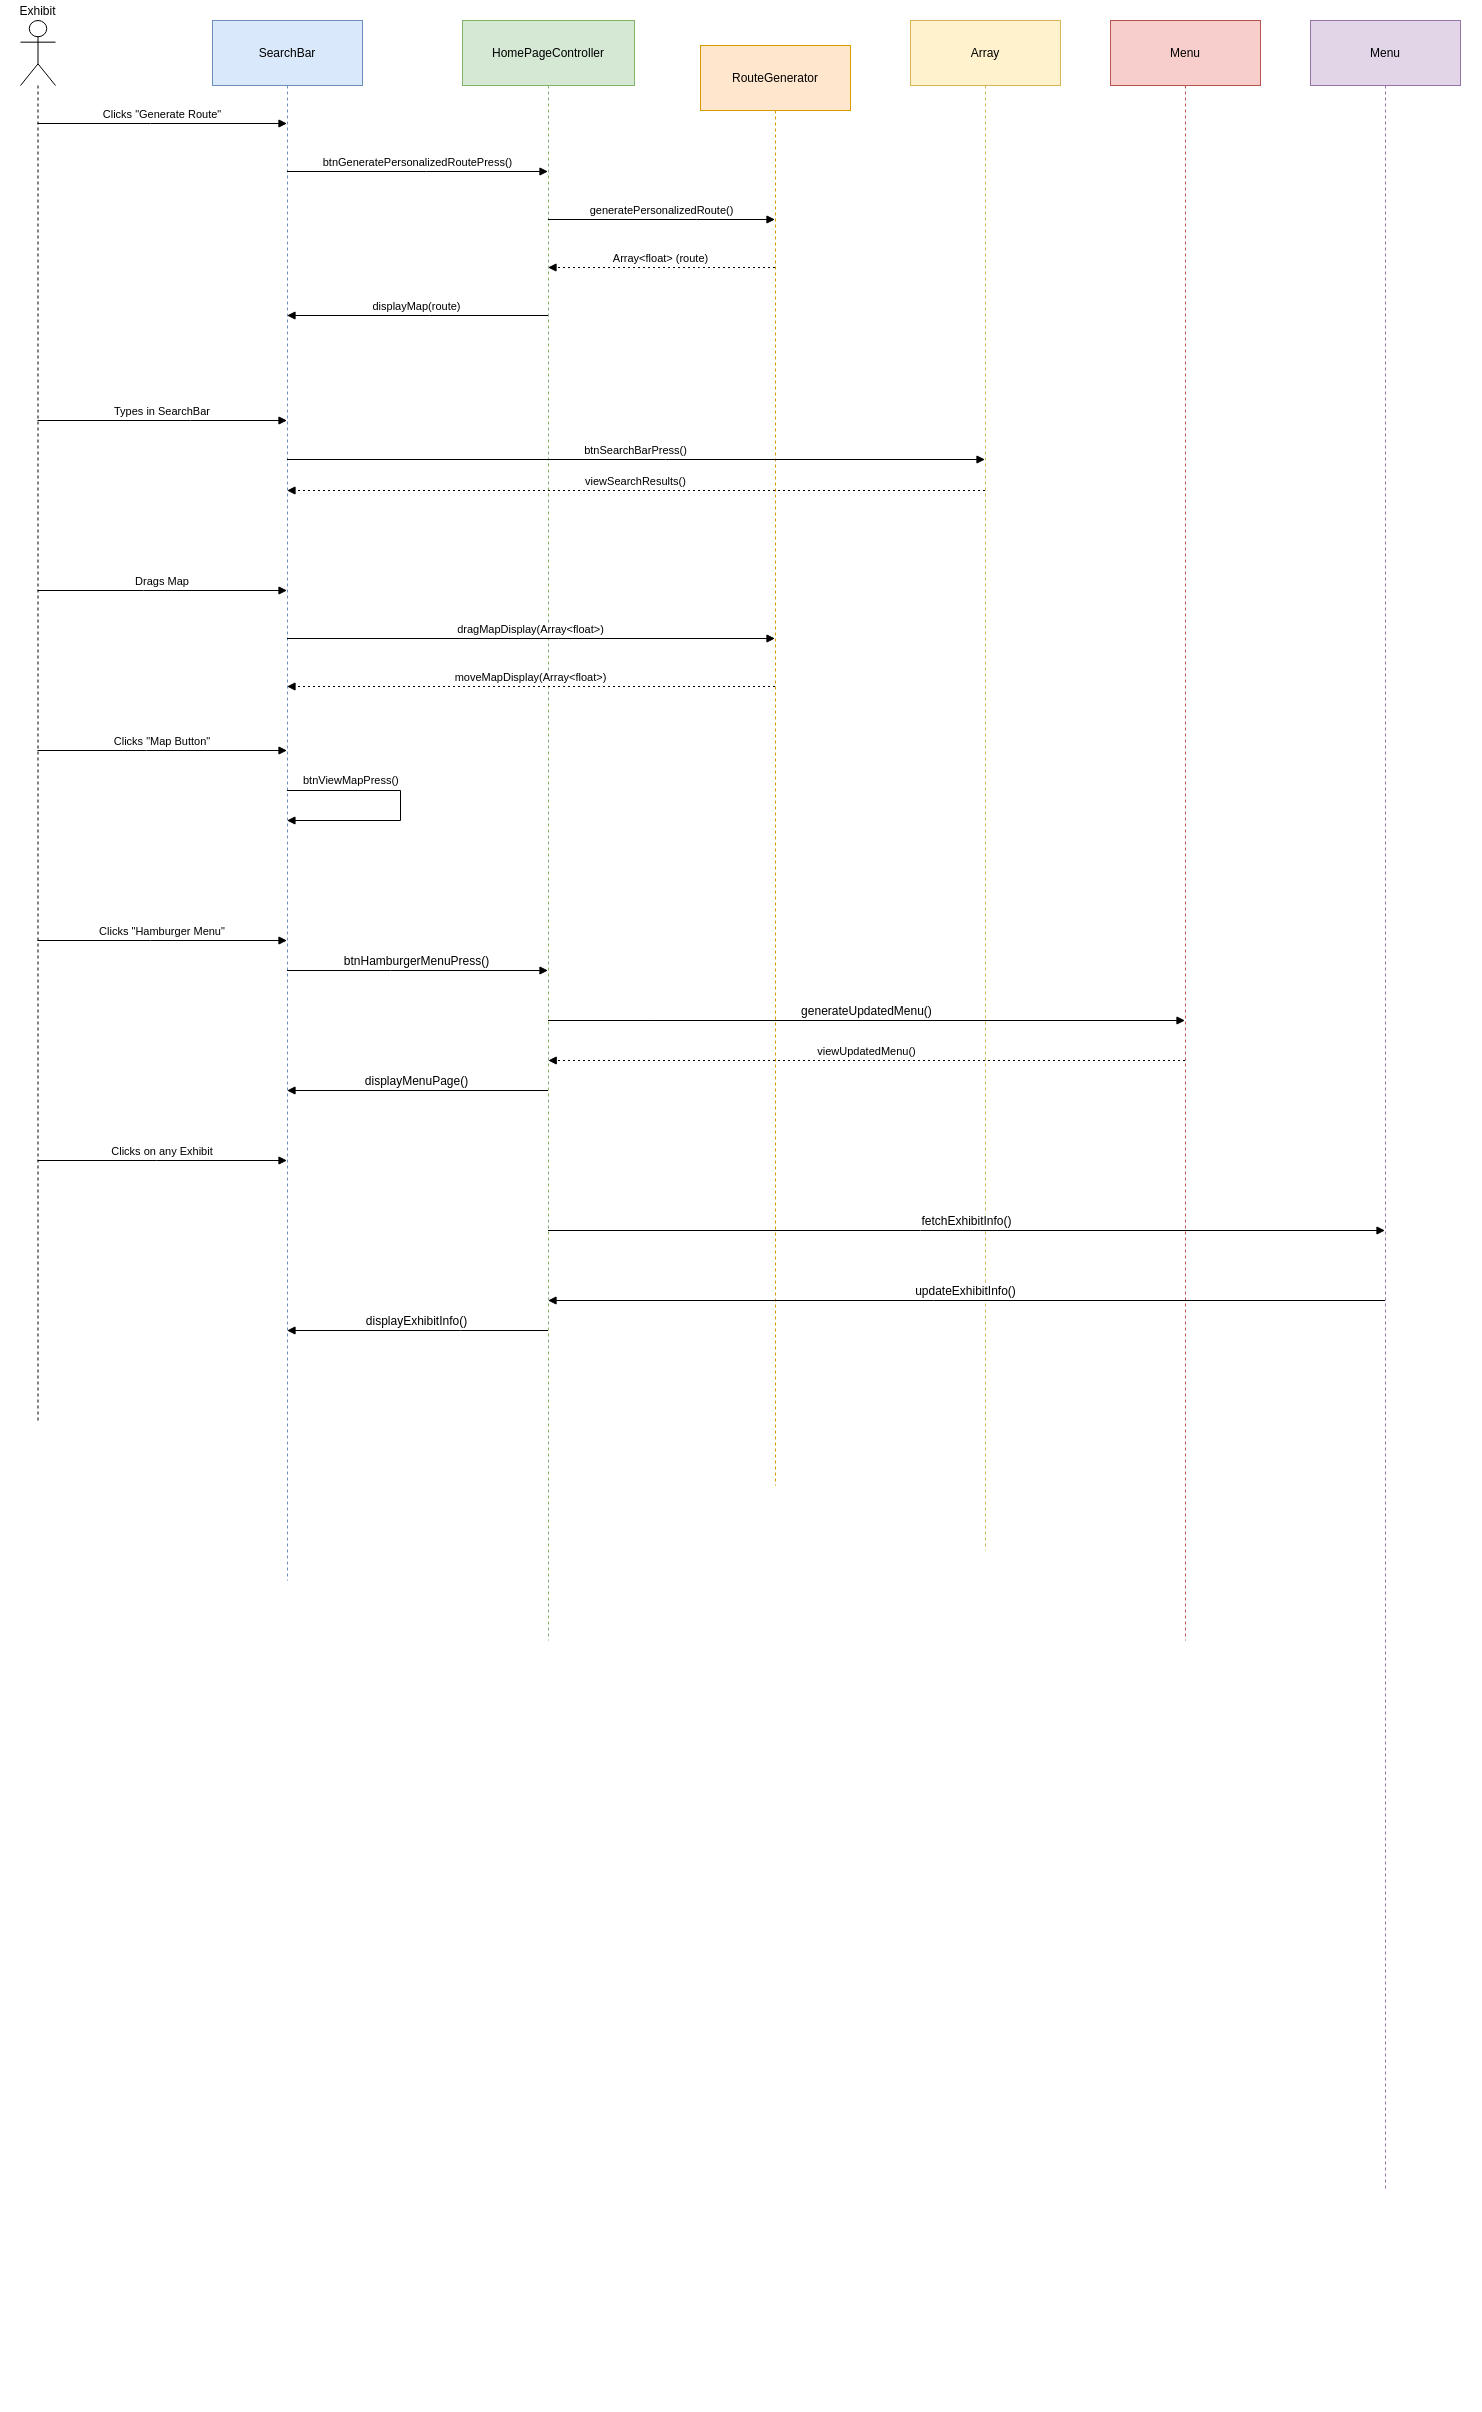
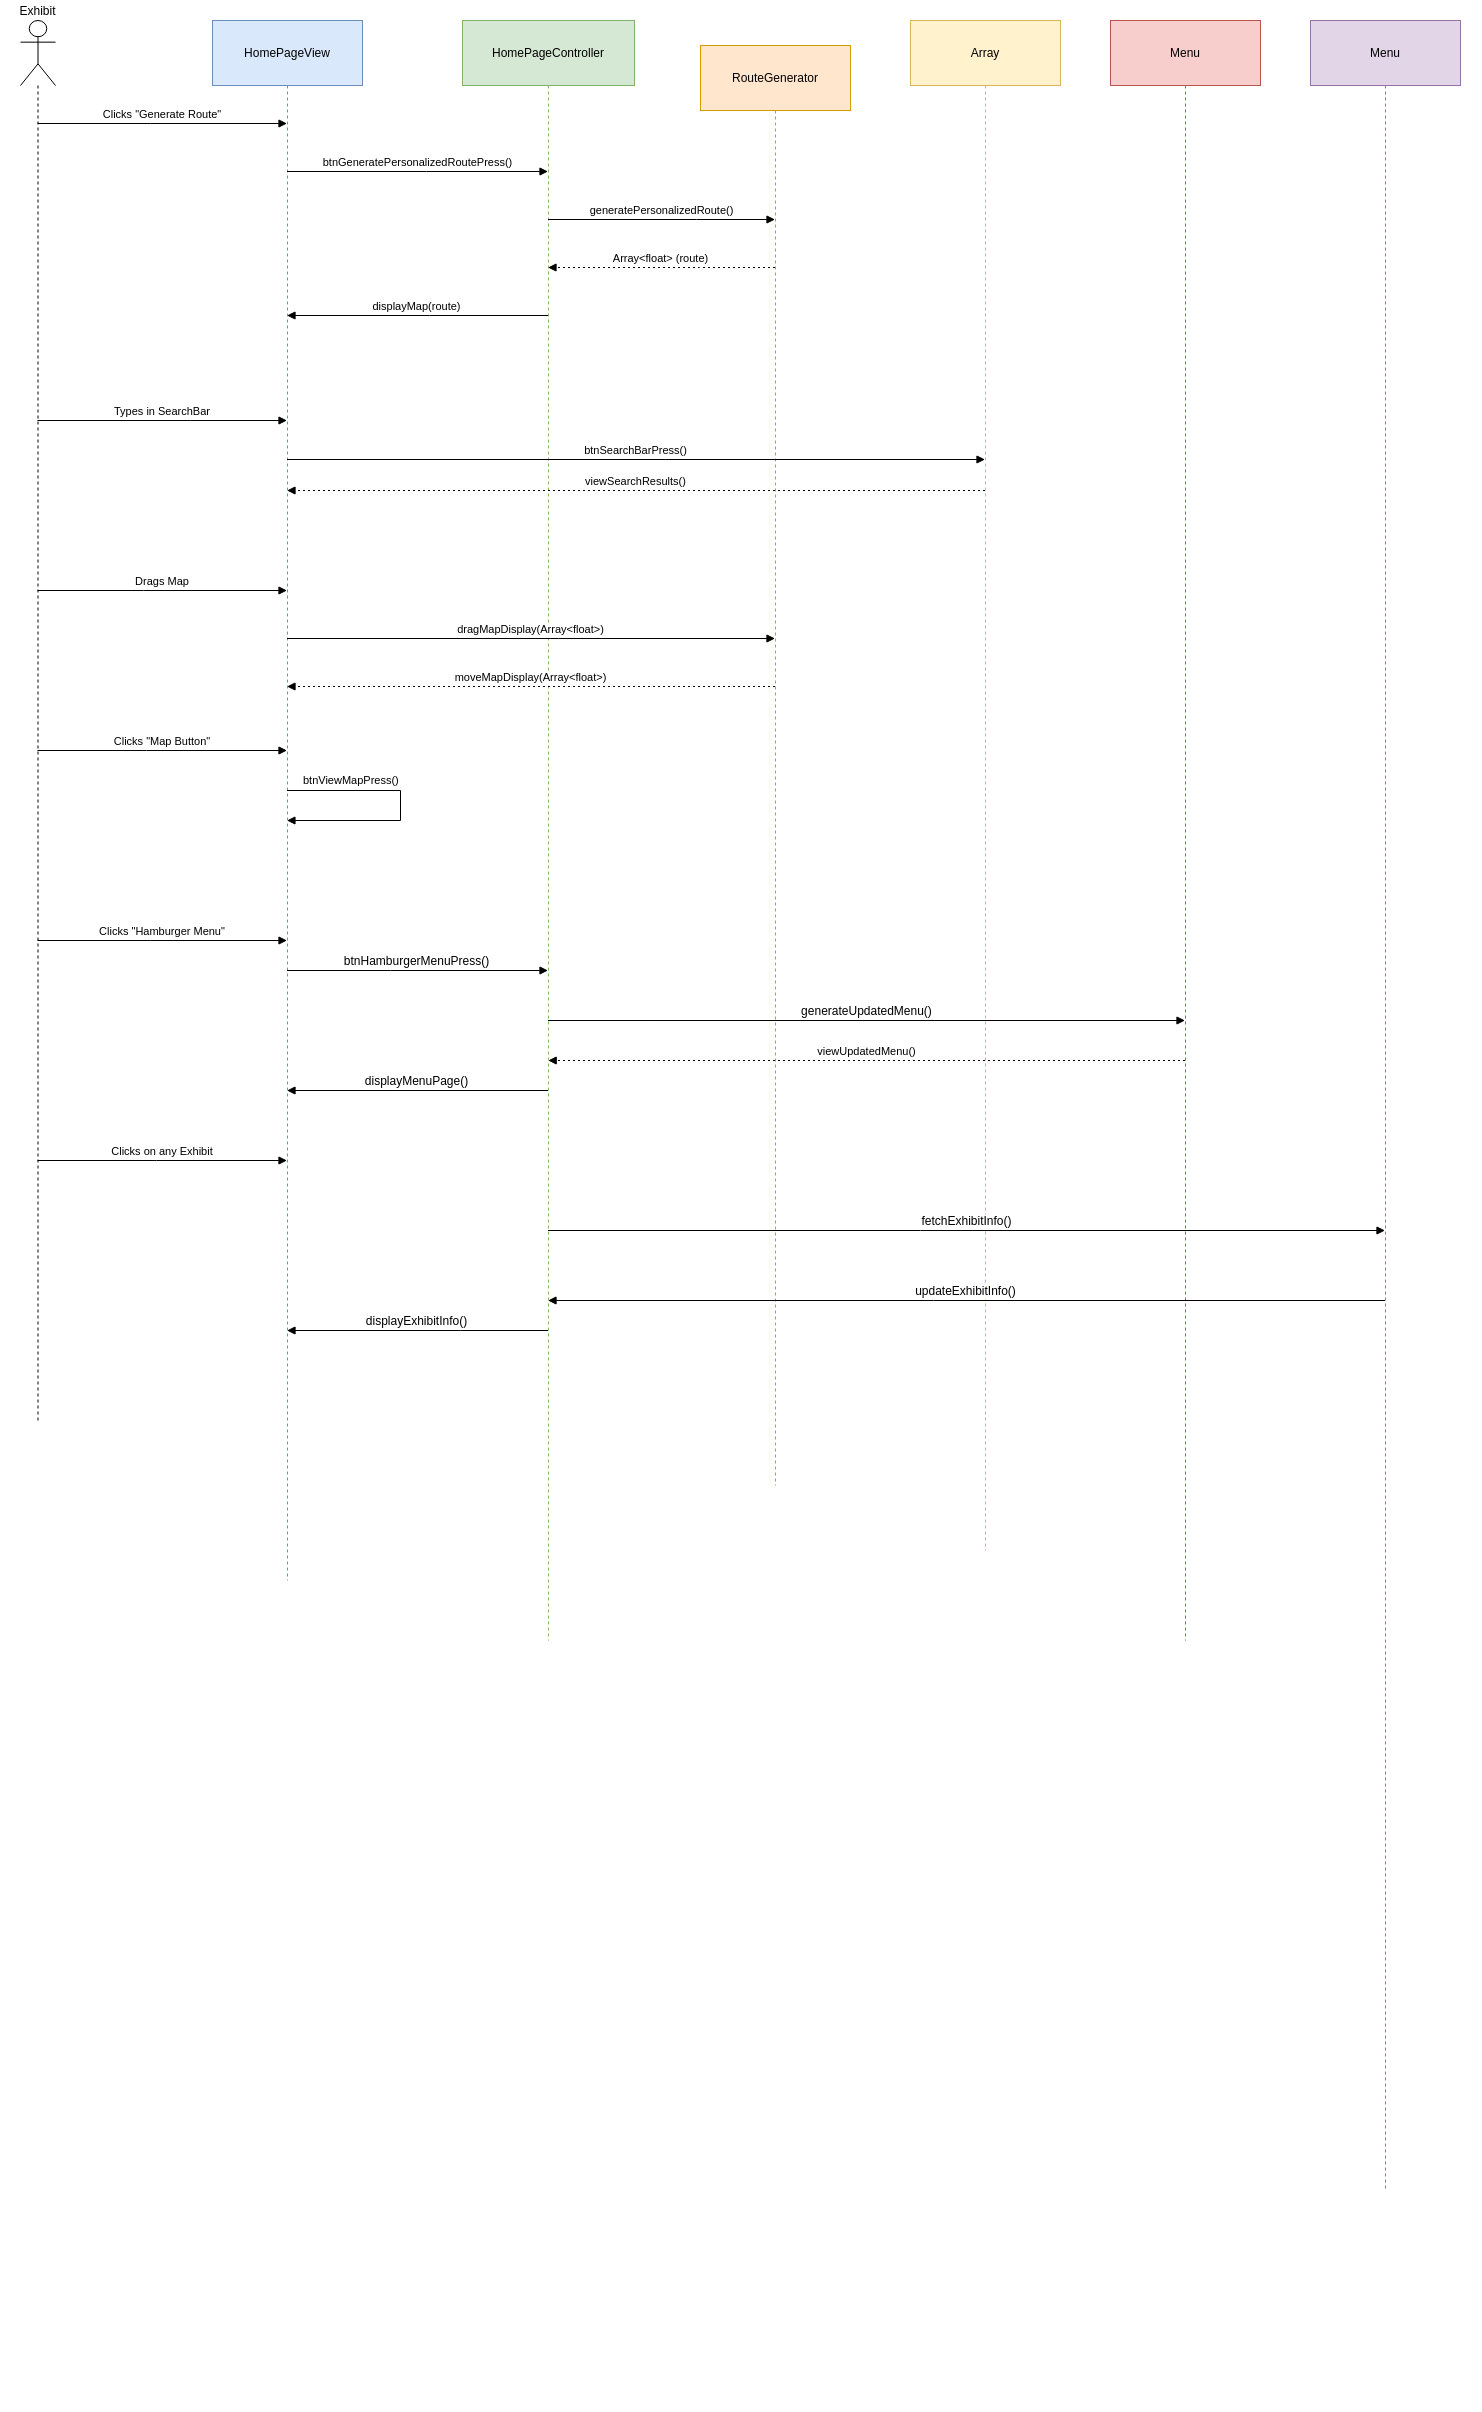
node "SearchBar": label "SearchBar" -> "HomePageView"
